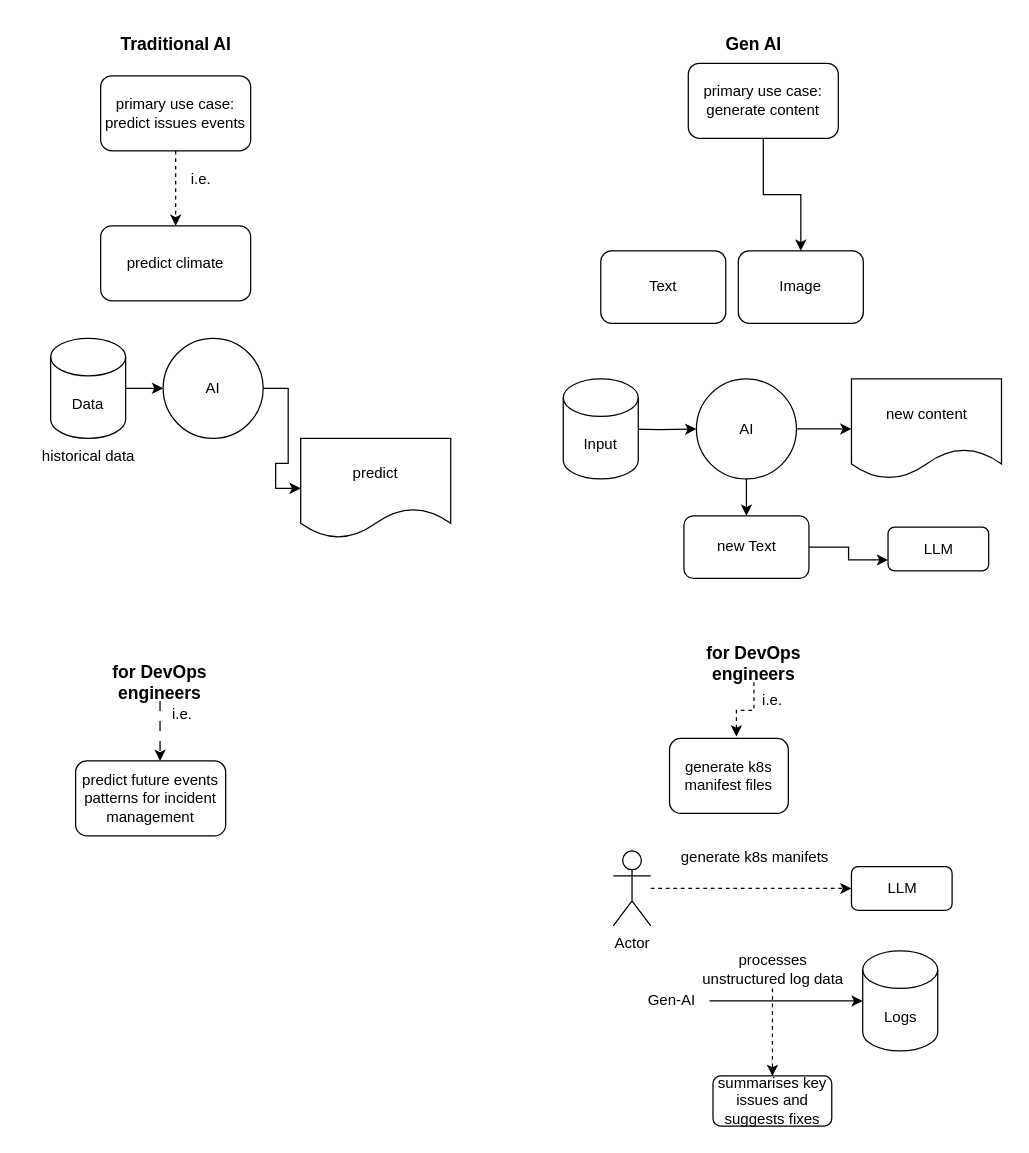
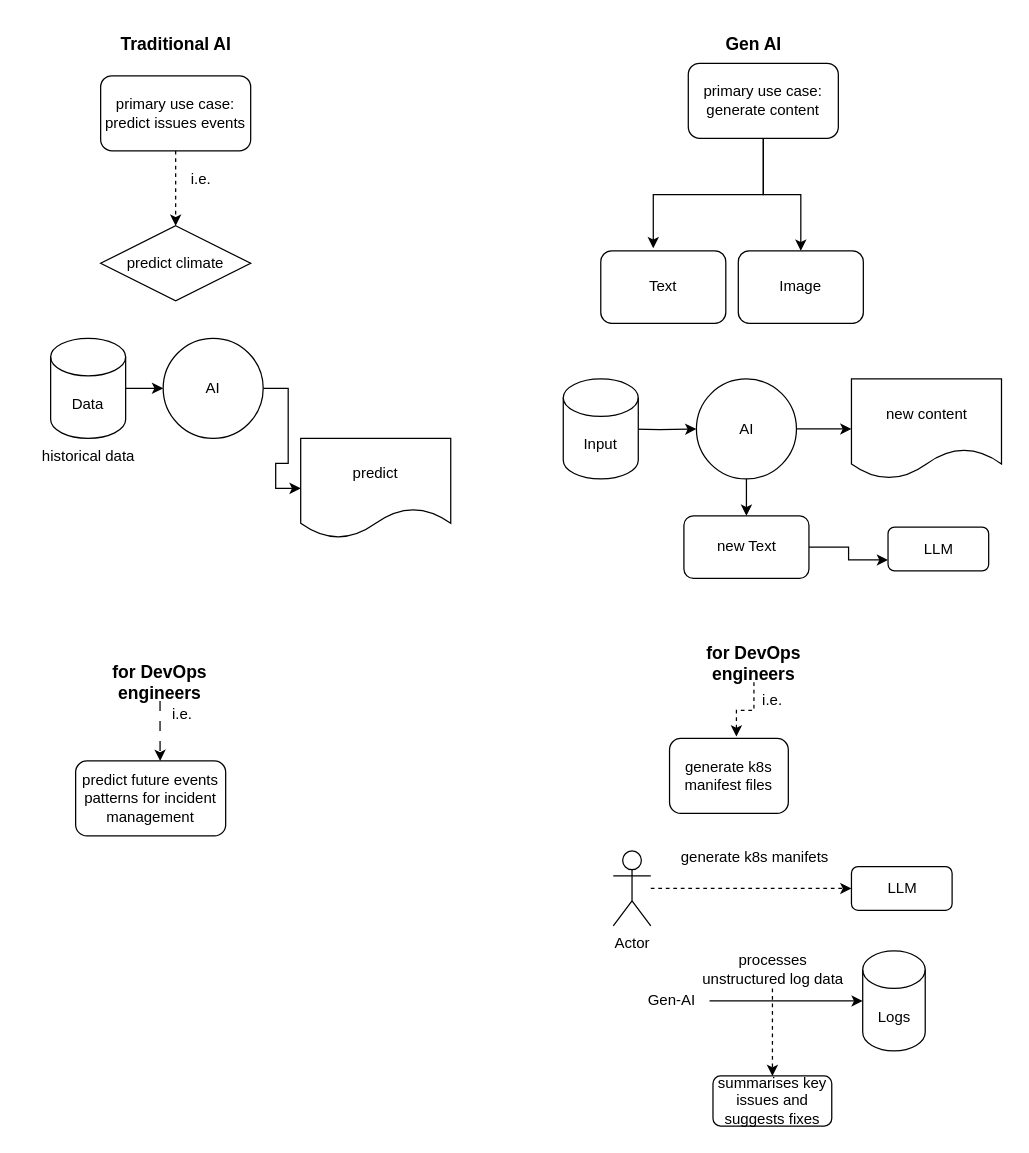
edge "primary use case: generate content" -> "Text": added
node "predict climate": shape rounded rectangle -> diamond
node "Logs": size 75x100 -> 63x100
